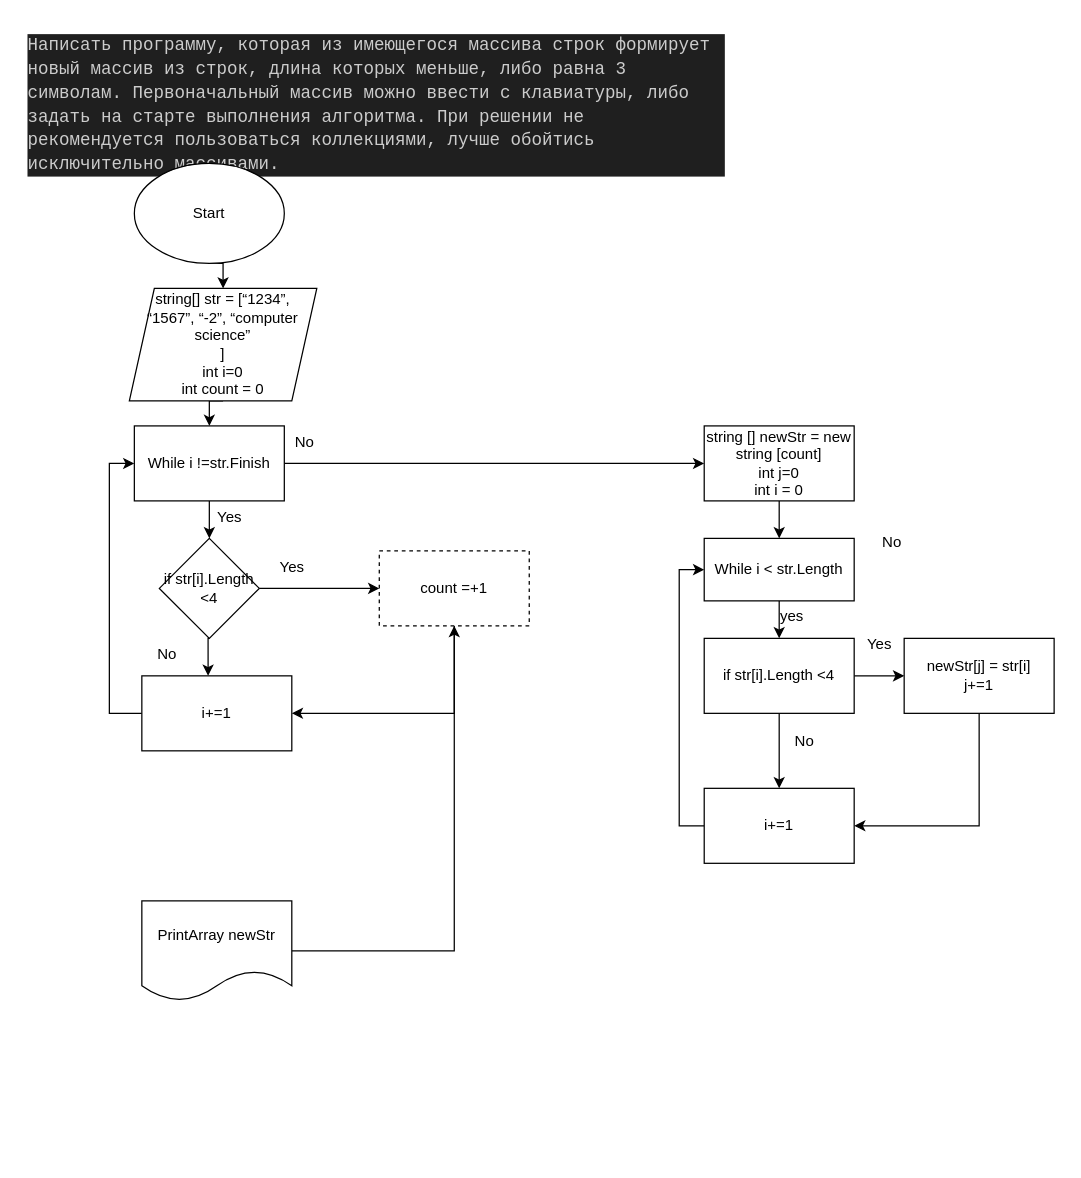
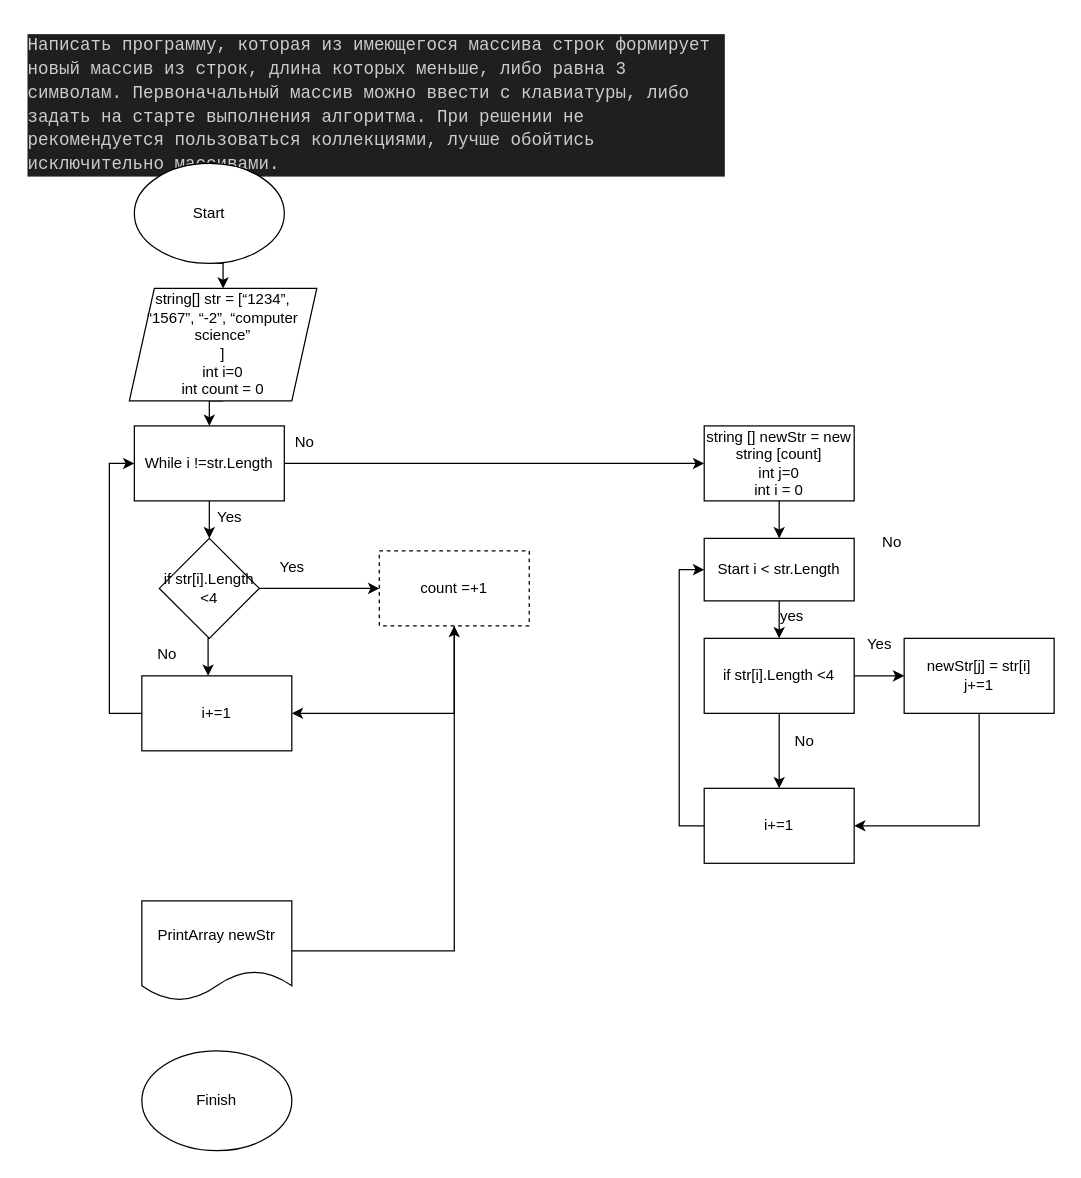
node "While i !=str.Finish": label "While i !=str.Finish" -> "While i !=str.Length"
node "While i < str.Length": label "While i < str.Length" -> "Start i < str.Length"
node "Finish": added
